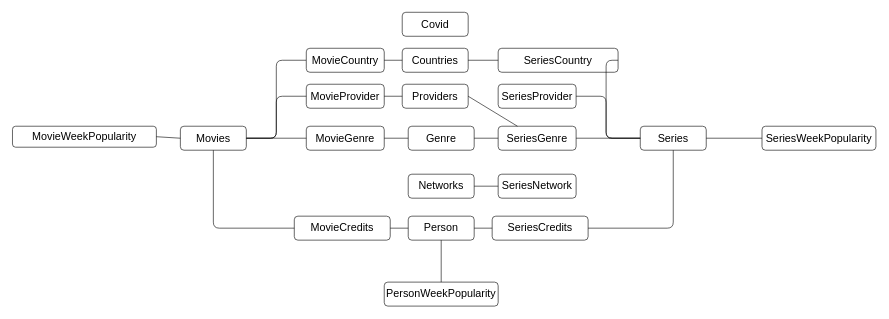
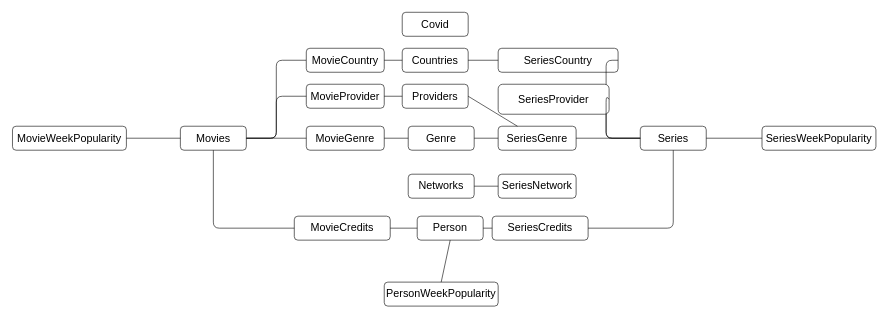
node "SeriesProvider": size 78x24 -> 111x30
node "MovieWeekPopularity": size 144x21 -> 114x24
node "Person": moved (441, 228) -> (450, 228)
